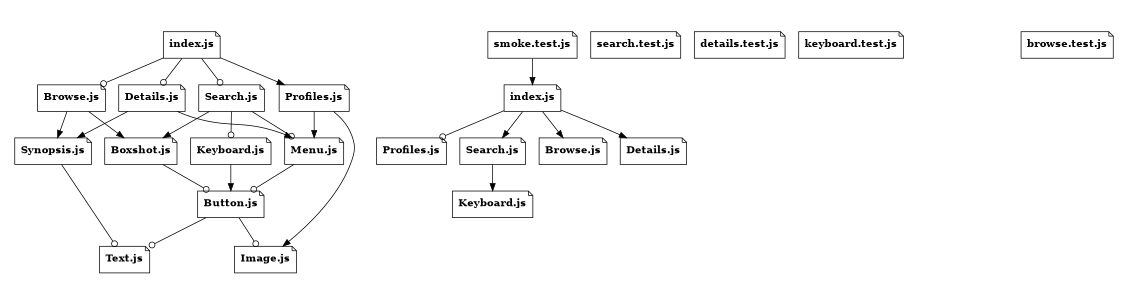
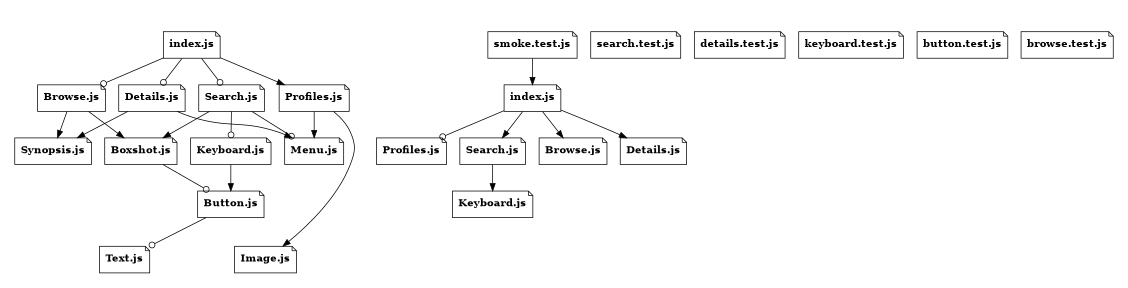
node "button.test.js": added
edge "Menu.js" -> "Button.js": removed
edge "Synopsis.js" -> "Text.js": removed
edge "Button.js" -> "Image.js": removed
